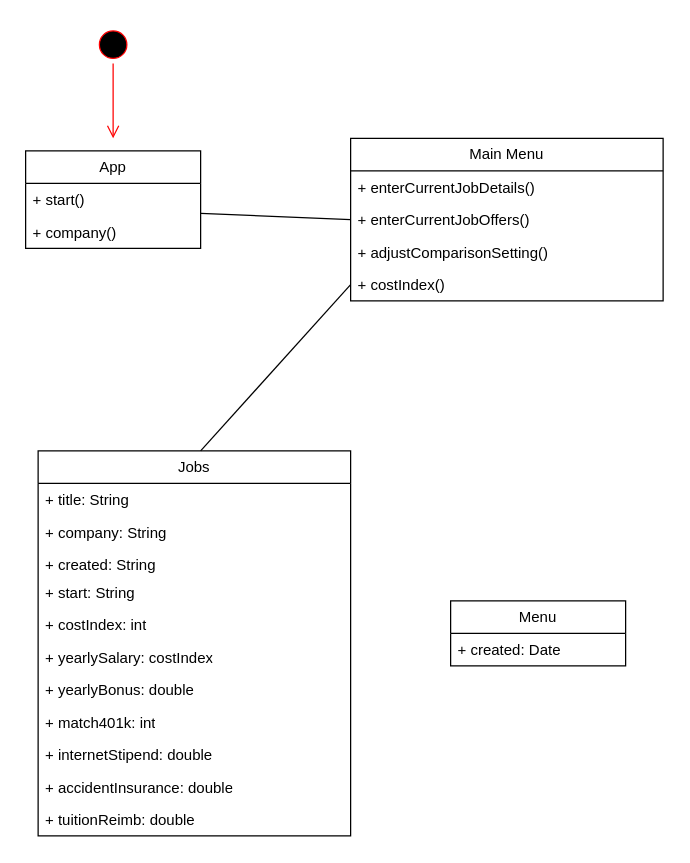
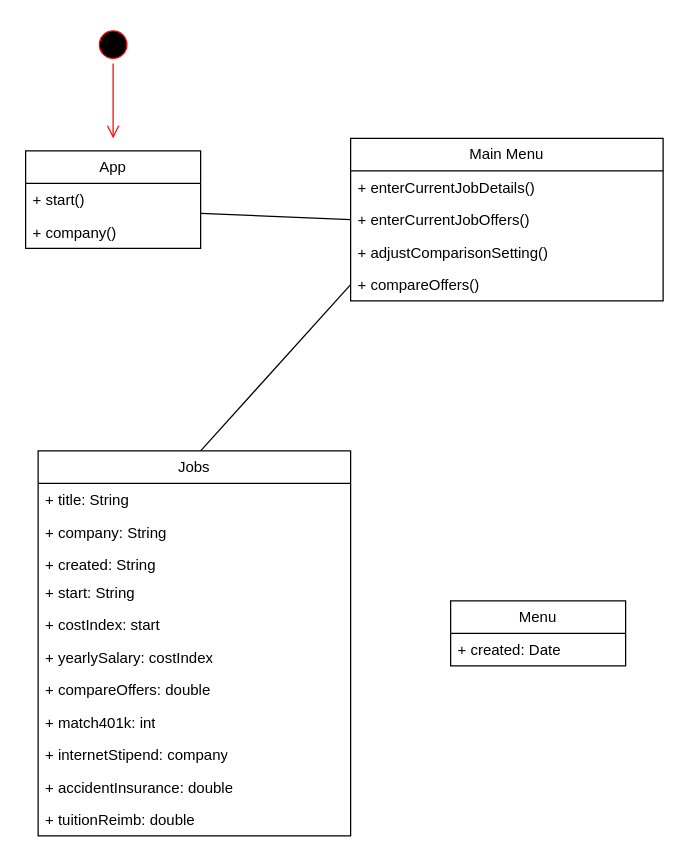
node "+ costIndex()": label "+ costIndex()" -> "+ compareOffers()"
node "+ costIndex: int": label "+ costIndex: int" -> "+ costIndex: start"
node "+ yearlyBonus: double": label "+ yearlyBonus: double" -> "+ compareOffers: double"
node "+ internetStipend: double": label "+ internetStipend: double" -> "+ internetStipend: company"
